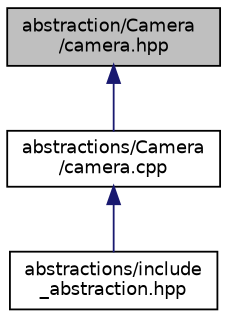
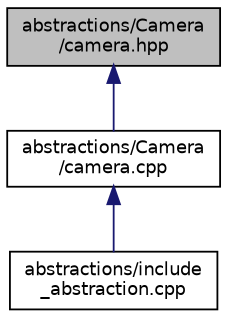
node "abstraction/Camera /camera.hpp": label "abstraction/Camera /camera.hpp" -> "abstractions/Camera /camera.hpp"
node "abstractions/include _abstraction.hpp": label "abstractions/include _abstraction.hpp" -> "abstractions/include _abstraction.cpp"
